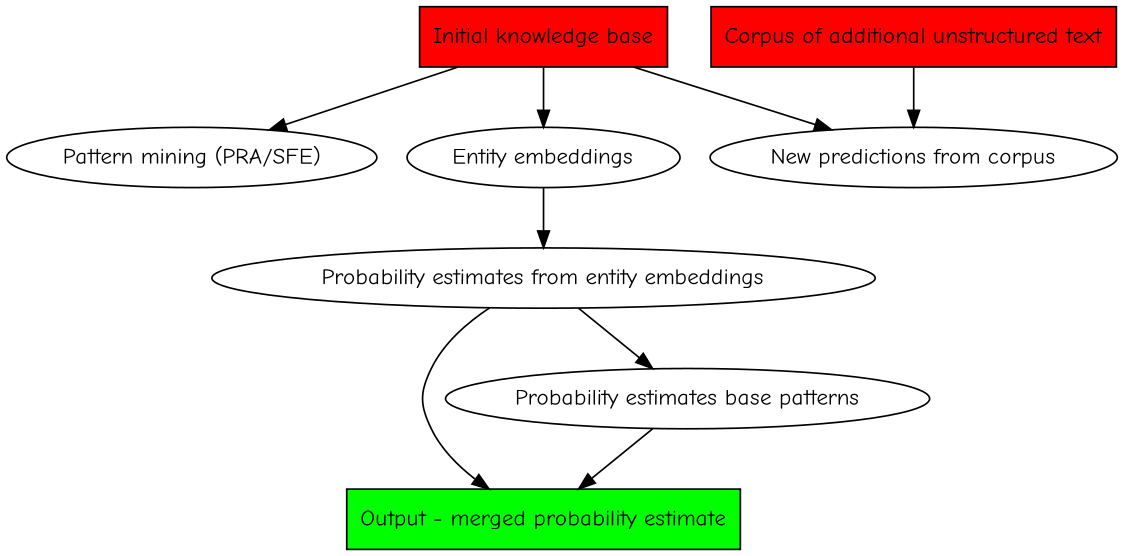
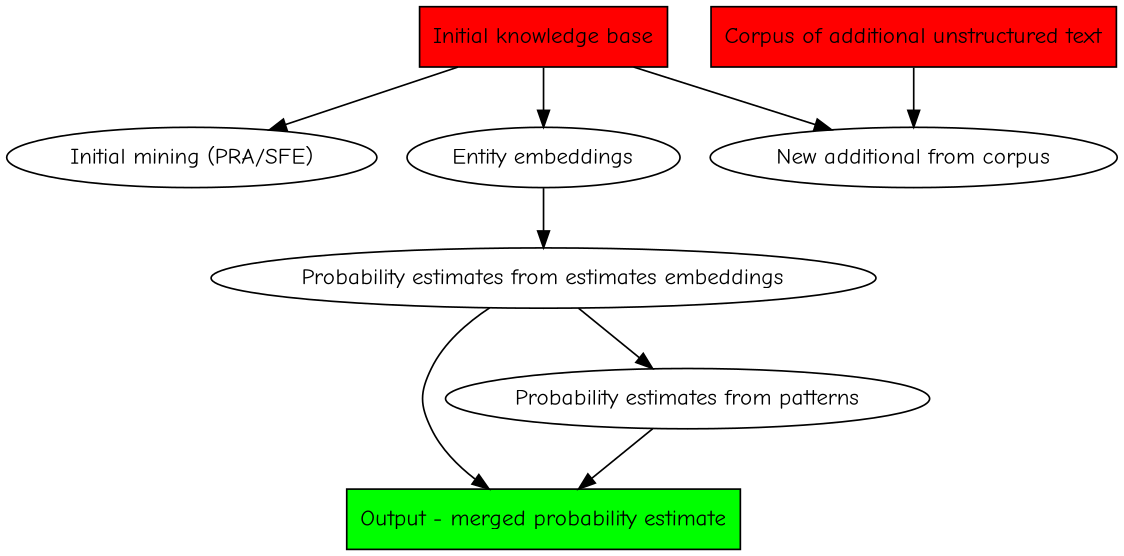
node "Pattern mining (PRA/SFE)": label "Pattern mining (PRA/SFE)" -> "Initial mining (PRA/SFE)"
node "New predictions from corpus": label "New predictions from corpus" -> "New additional from corpus"
node "Probability estimates from entity embeddings": label "Probability estimates from entity embeddings" -> "Probability estimates from estimates embeddings"
node "Probability estimates base patterns": label "Probability estimates base patterns" -> "Probability estimates from patterns"
